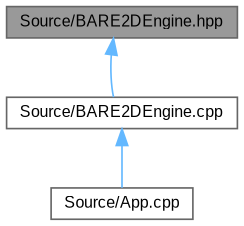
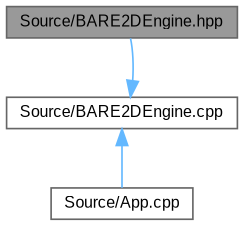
edge "Source/BARE2DEngine.cpp" -> "Source/BARE2DEngine.hpp": reversed
